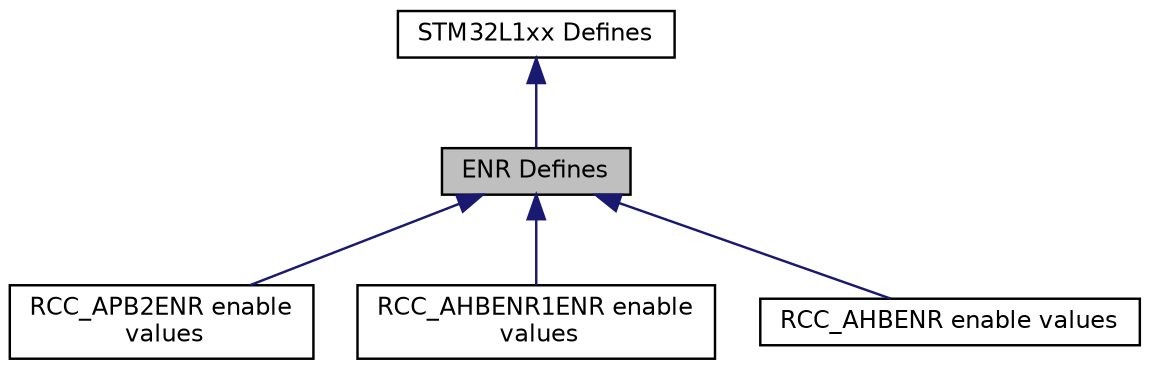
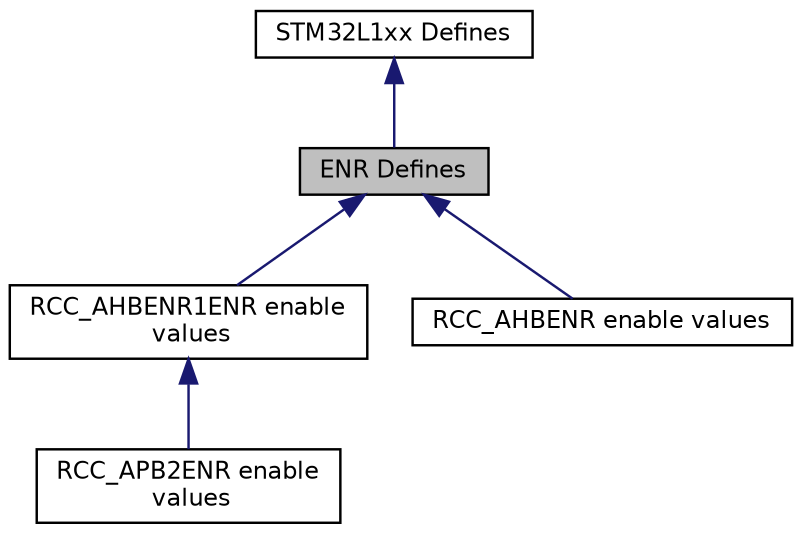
edge "RCC_APB2ENR enable values" -> "ENR Defines": now "RCC_APB2ENR enable values" -> "RCC_AHBENR1ENR enable values"
